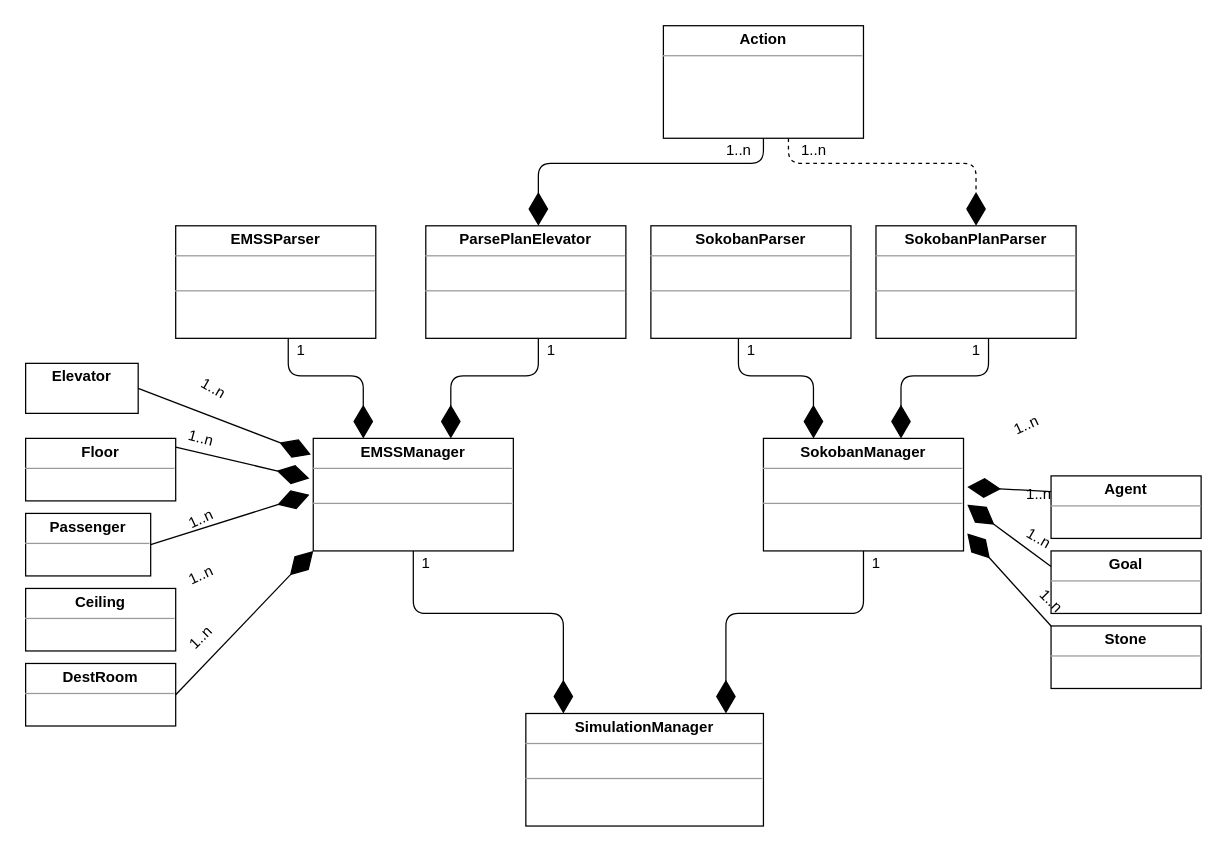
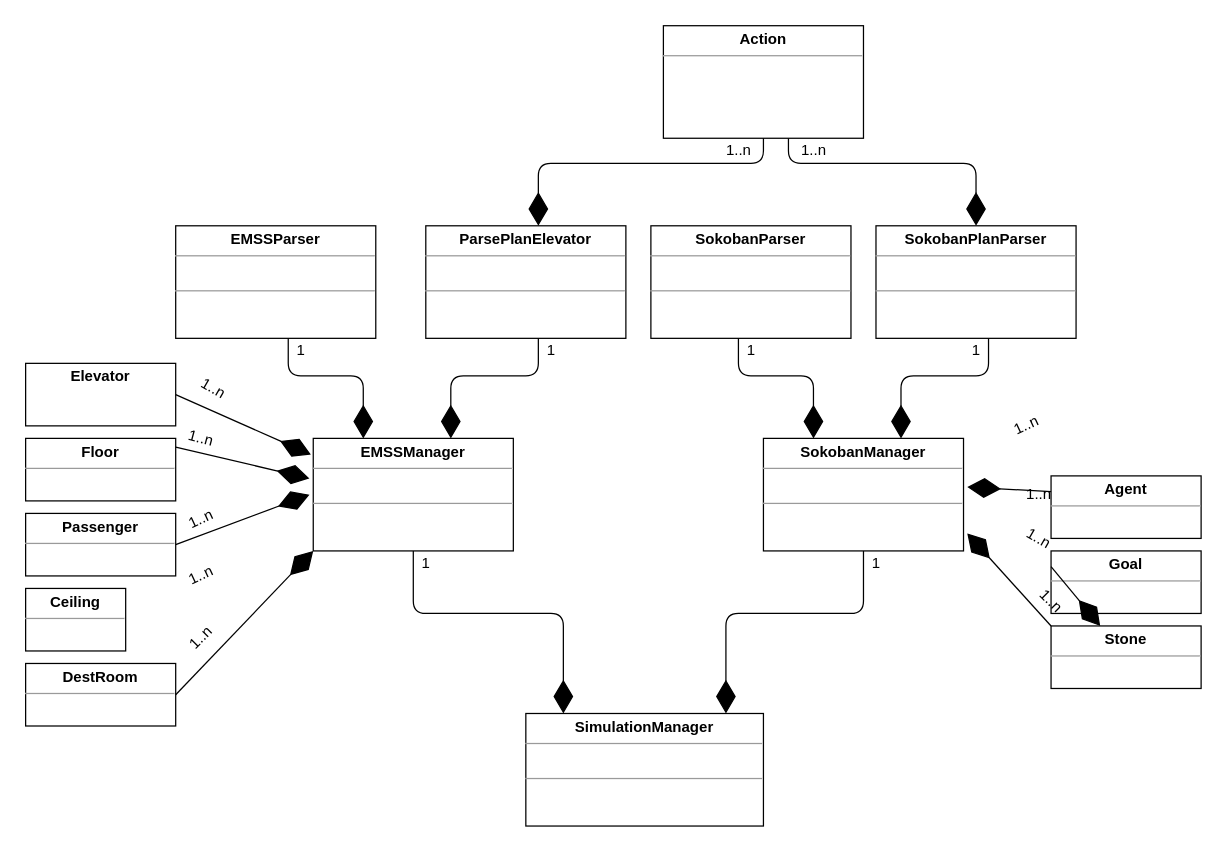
edge "Action" -> "SokobanPlanParser": style dashed -> solid
node "Elevator": size 113x50 -> 150x63
node "Passenger": size 125x63 -> 150x63
edge "Goal" -> "SokobanManager": now "Goal" -> "Stone"
node "Ceiling": size 150x63 -> 100x63
